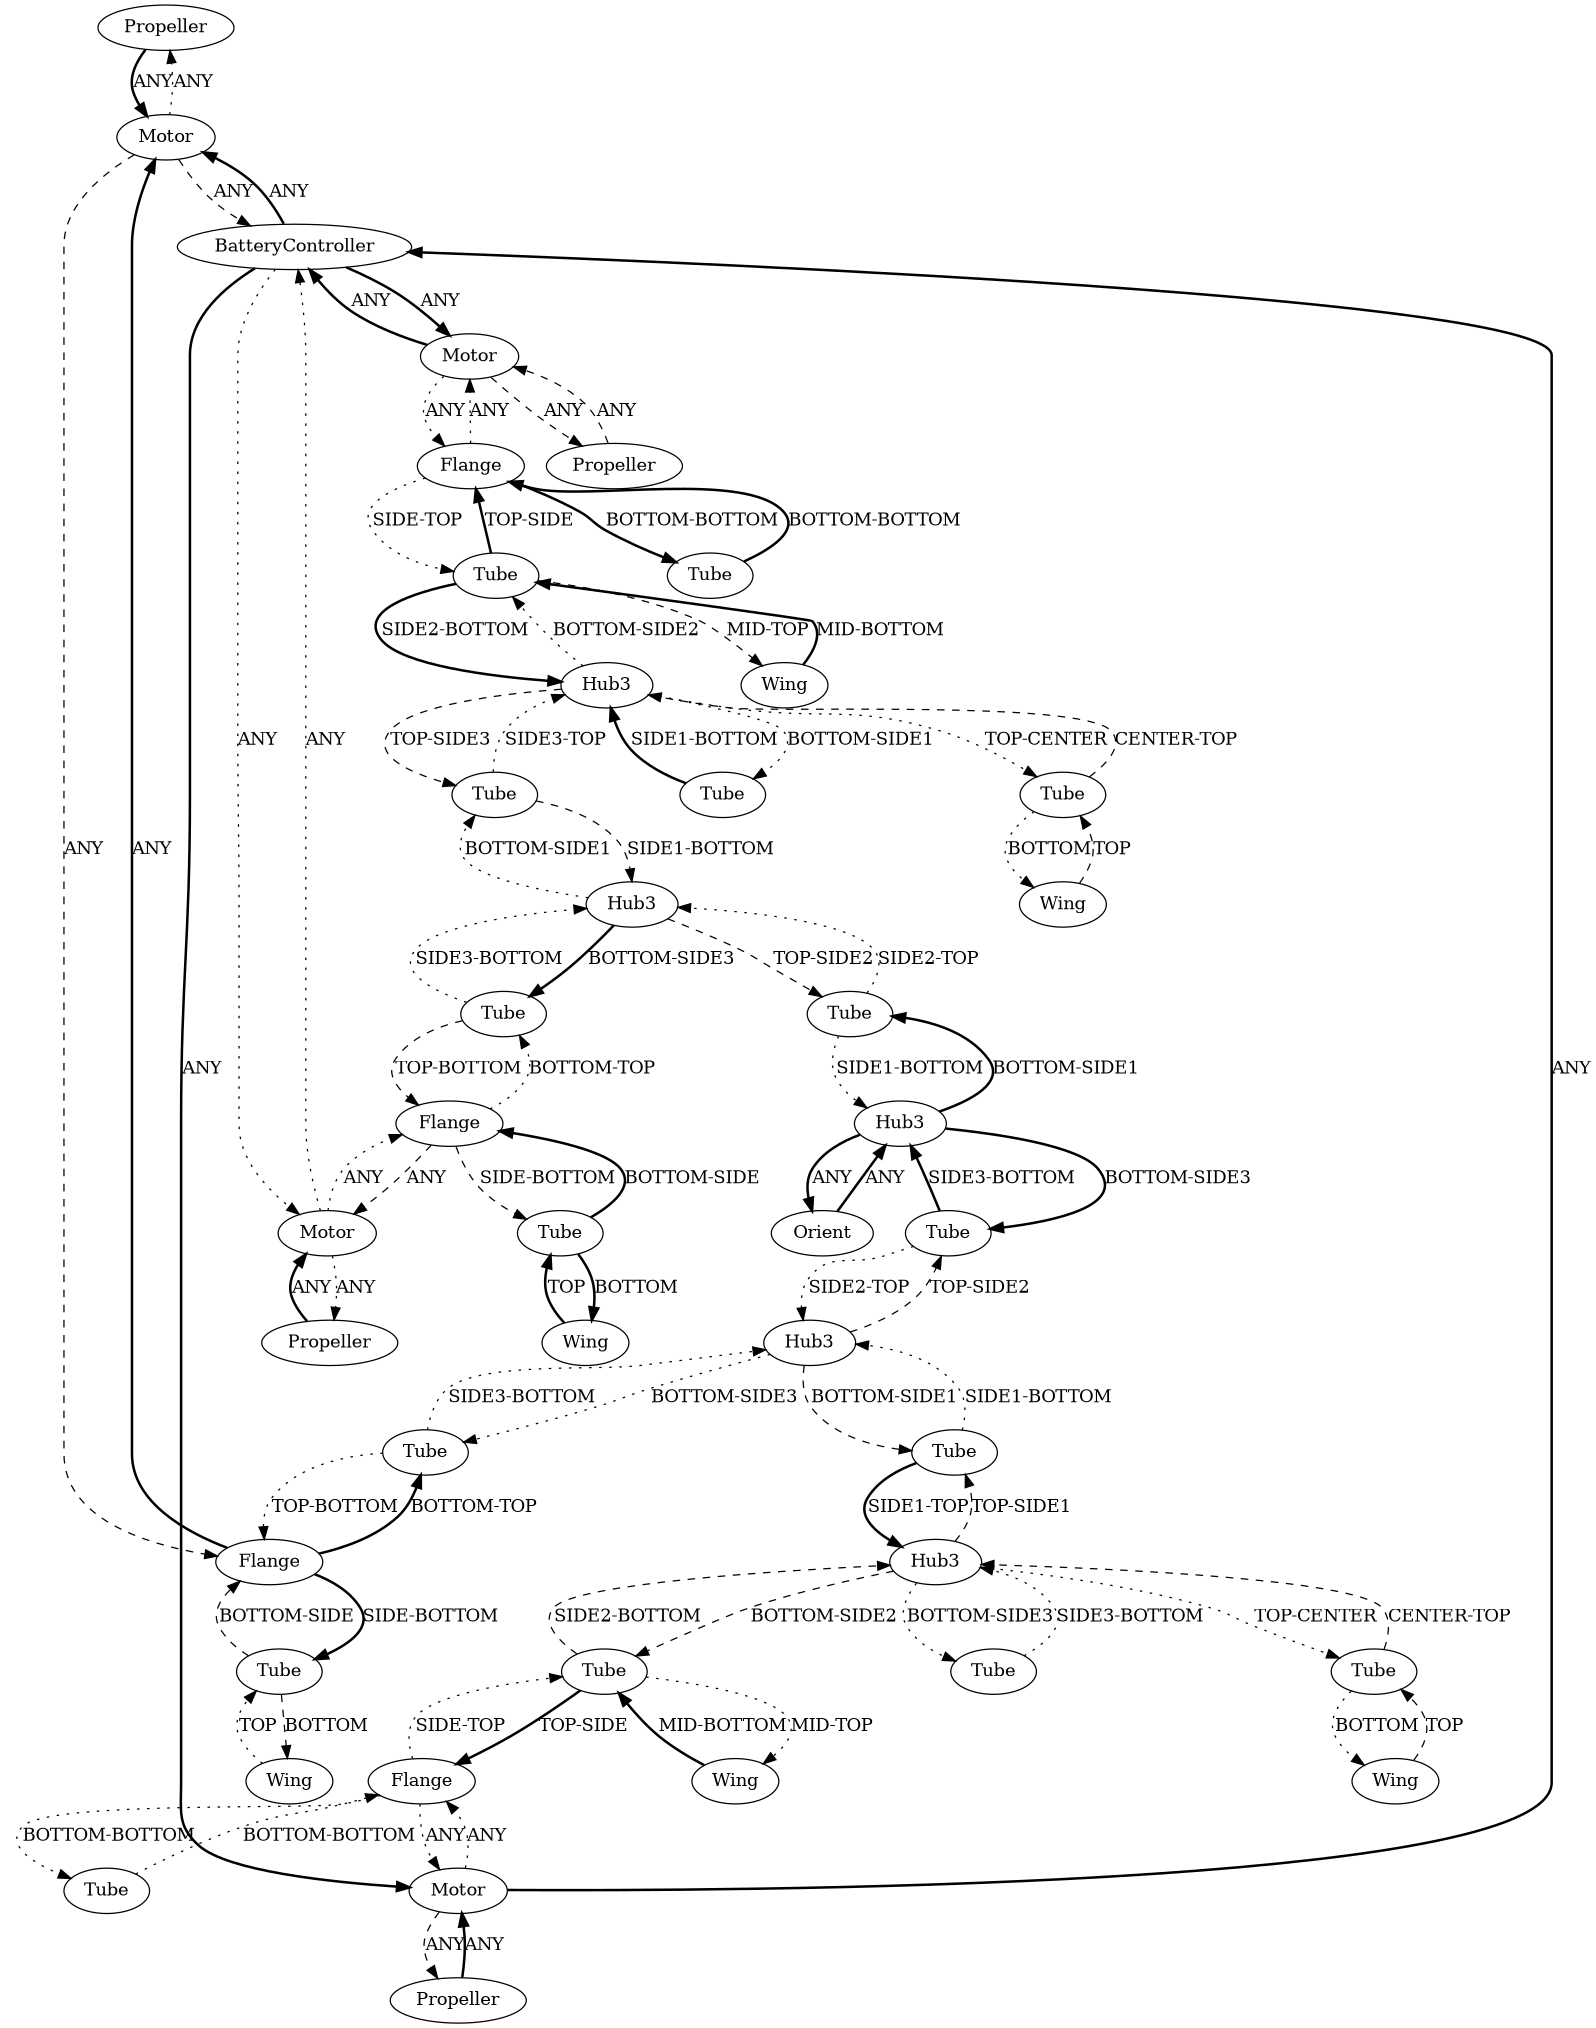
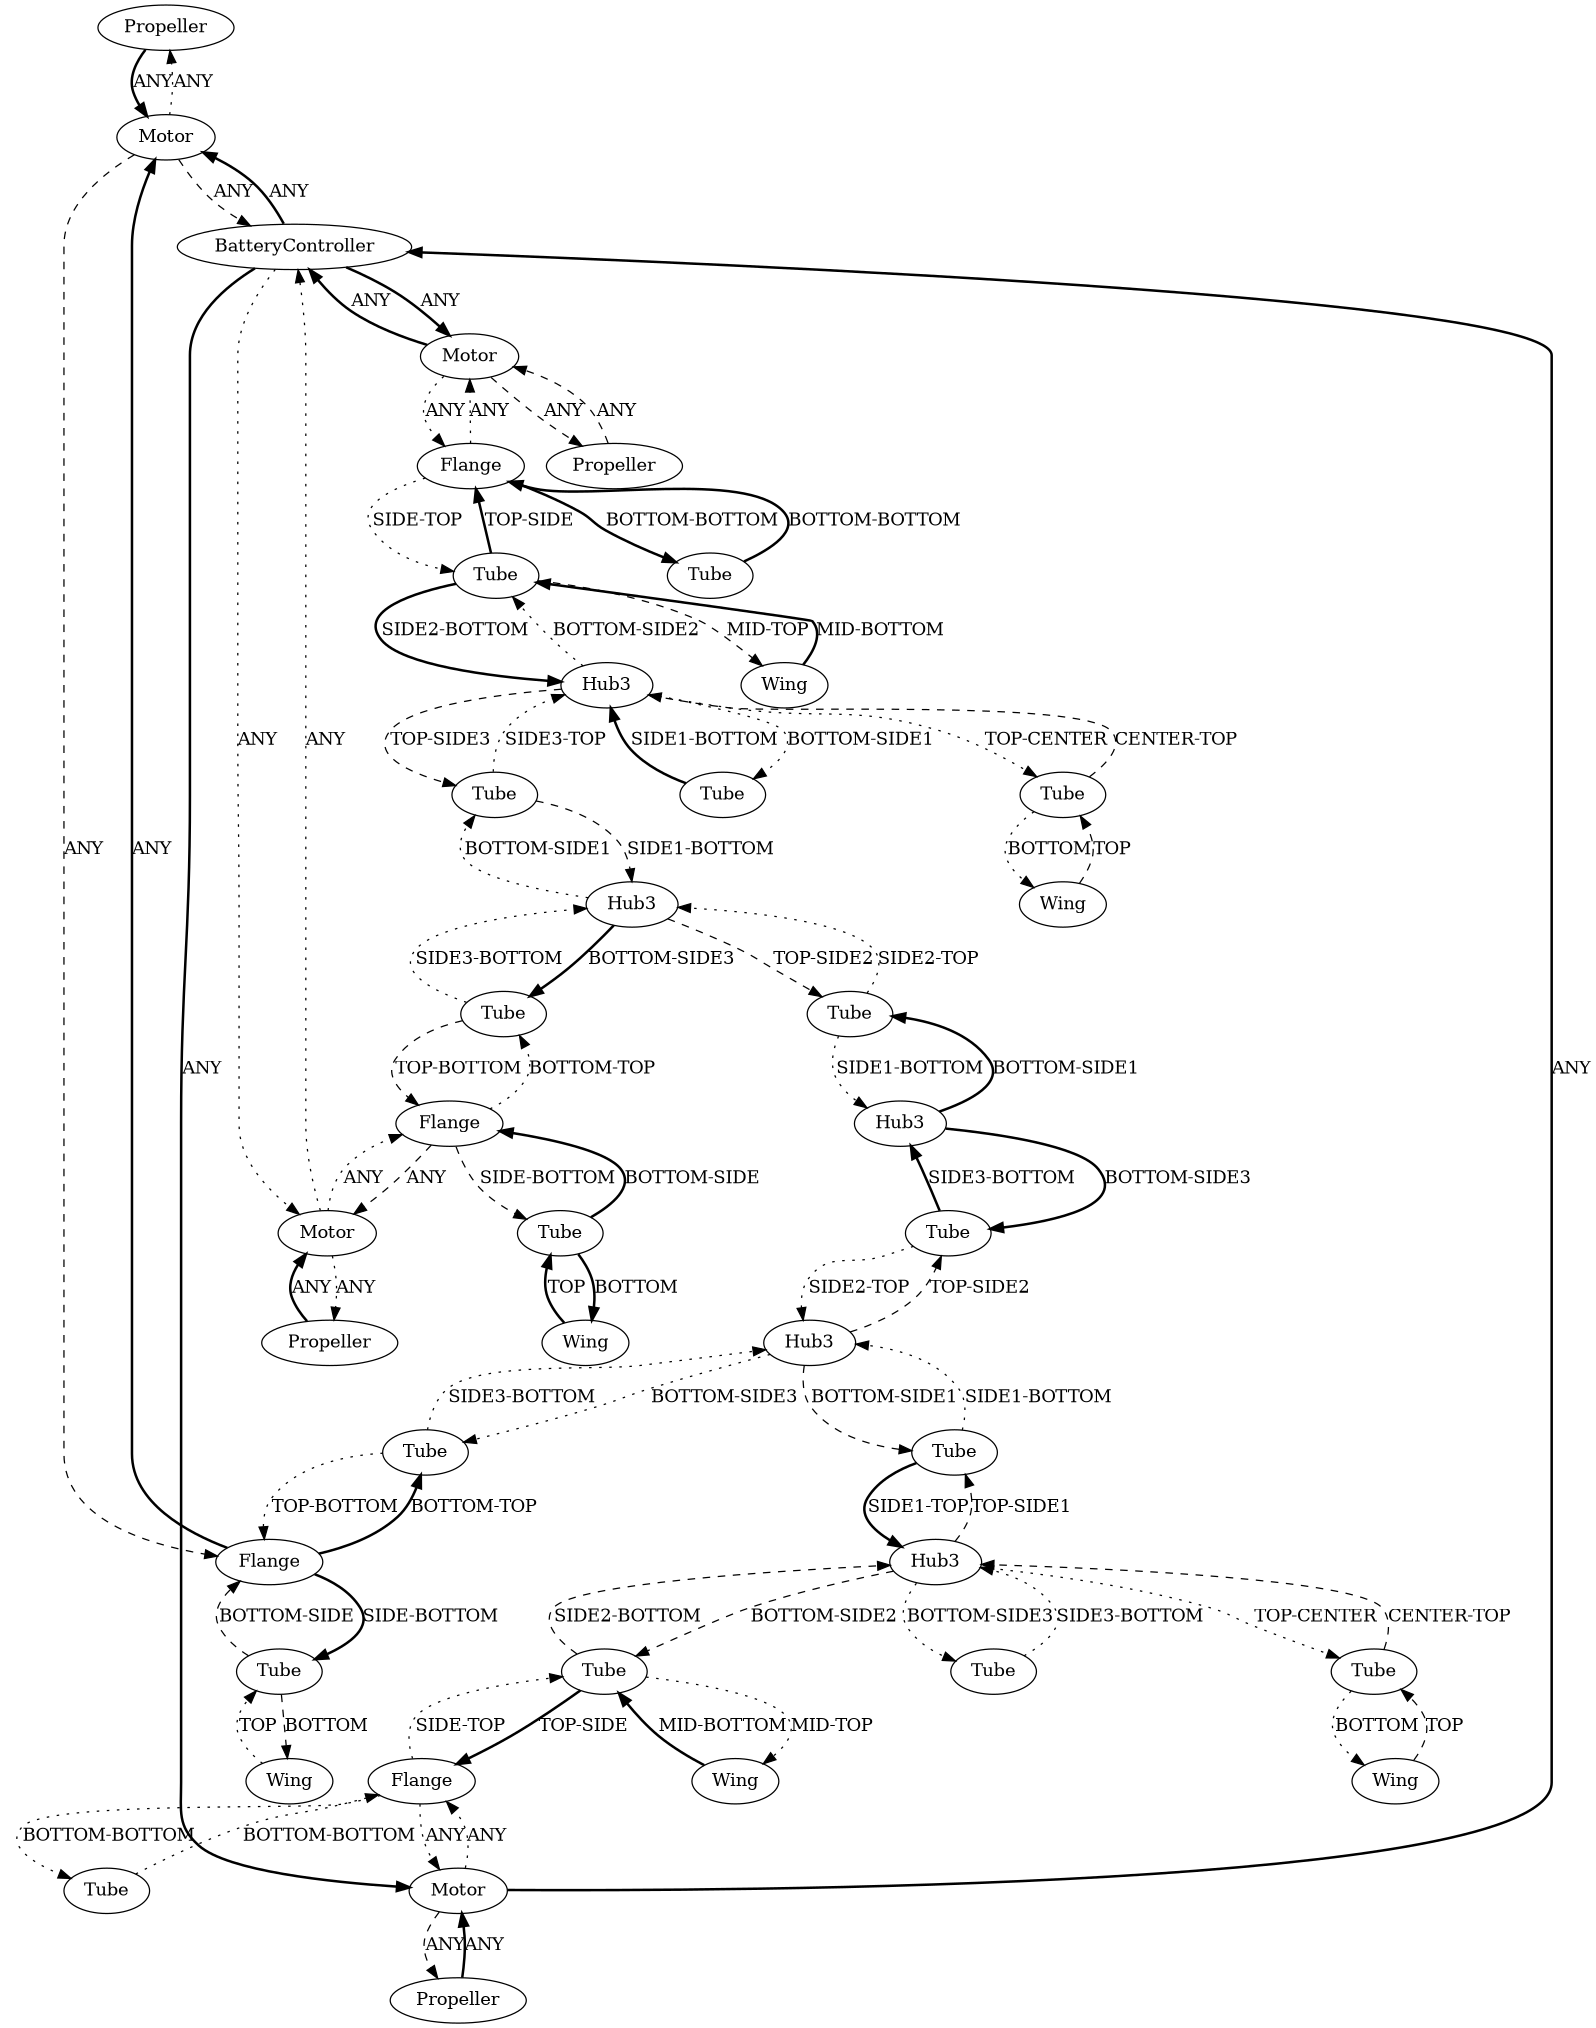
node "Orient": removed
